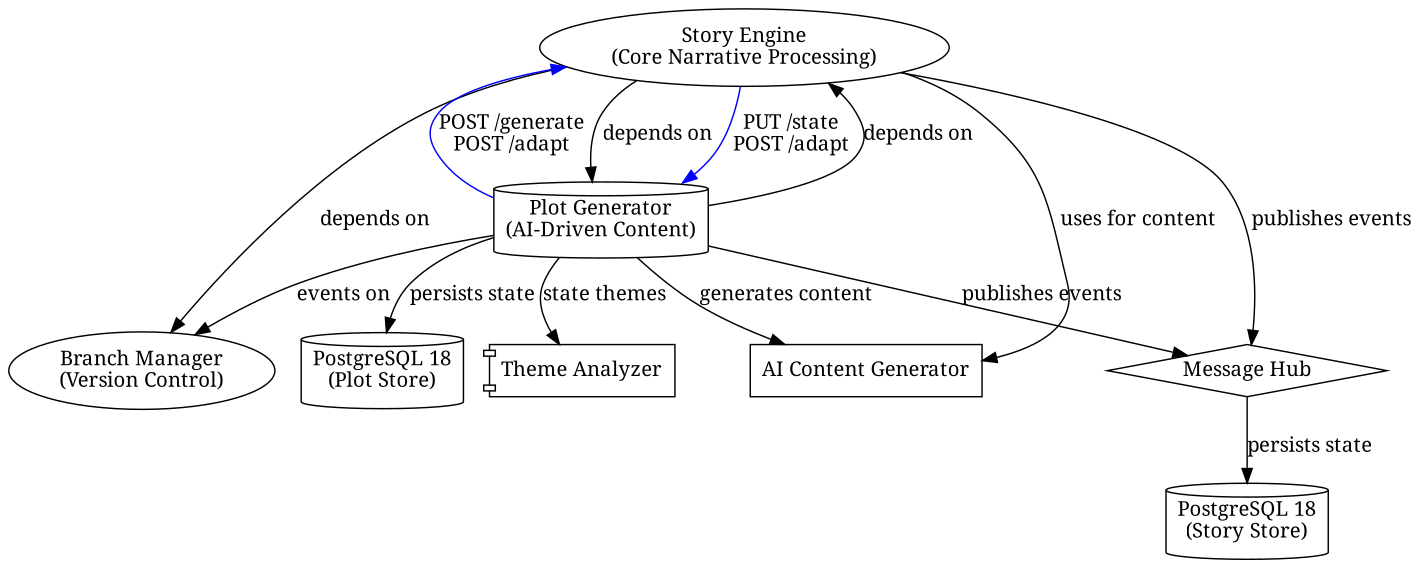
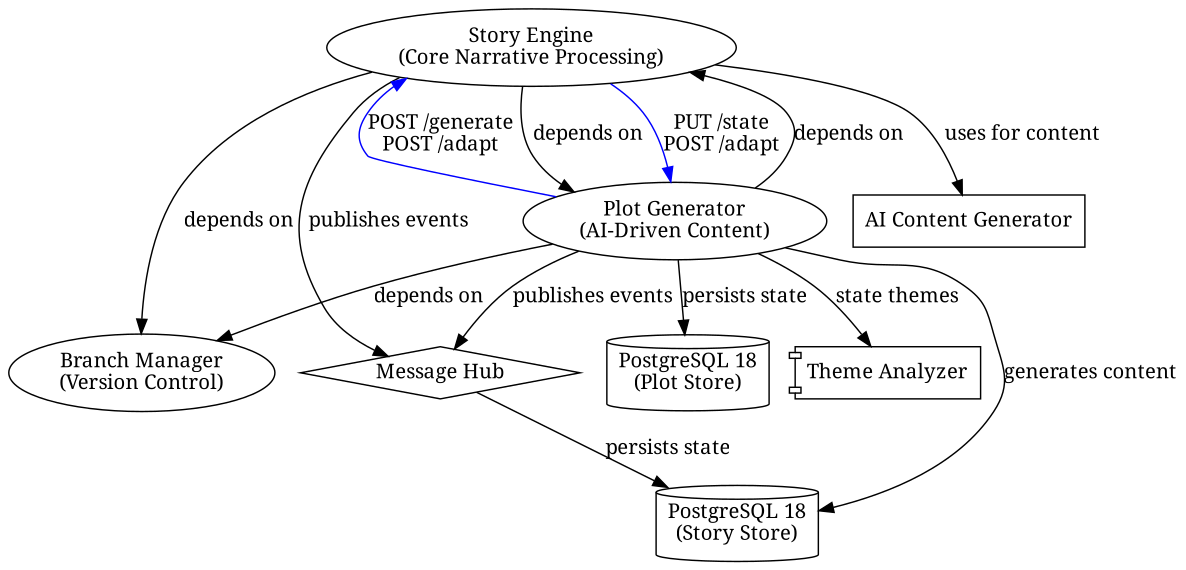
node "Plot Generator (AI-Driven Content)": shape cylinder -> ellipse
edge "Plot Generator (AI-Driven Content)" -> "Branch Manager (Version Control)": label "events on" -> "depends on"
edge "Plot Generator (AI-Driven Content)" -> "AI Content Generator": now "Plot Generator (AI-Driven Content)" -> "PostgreSQL 18 (Story Store)"
